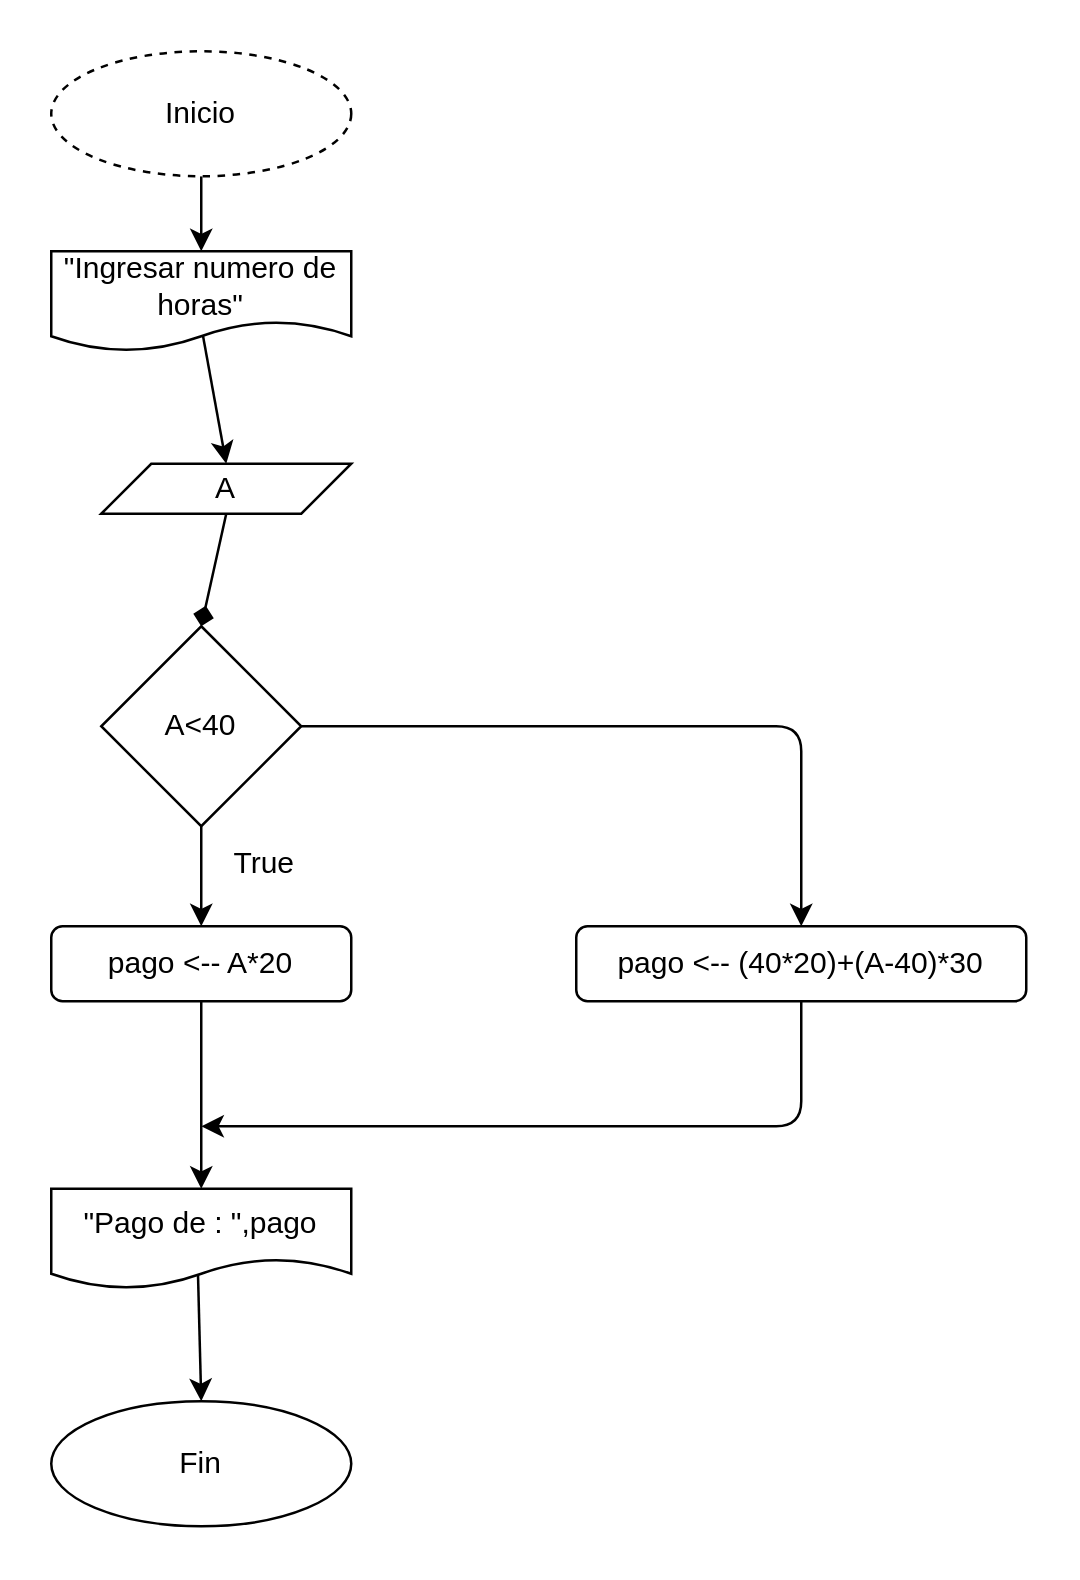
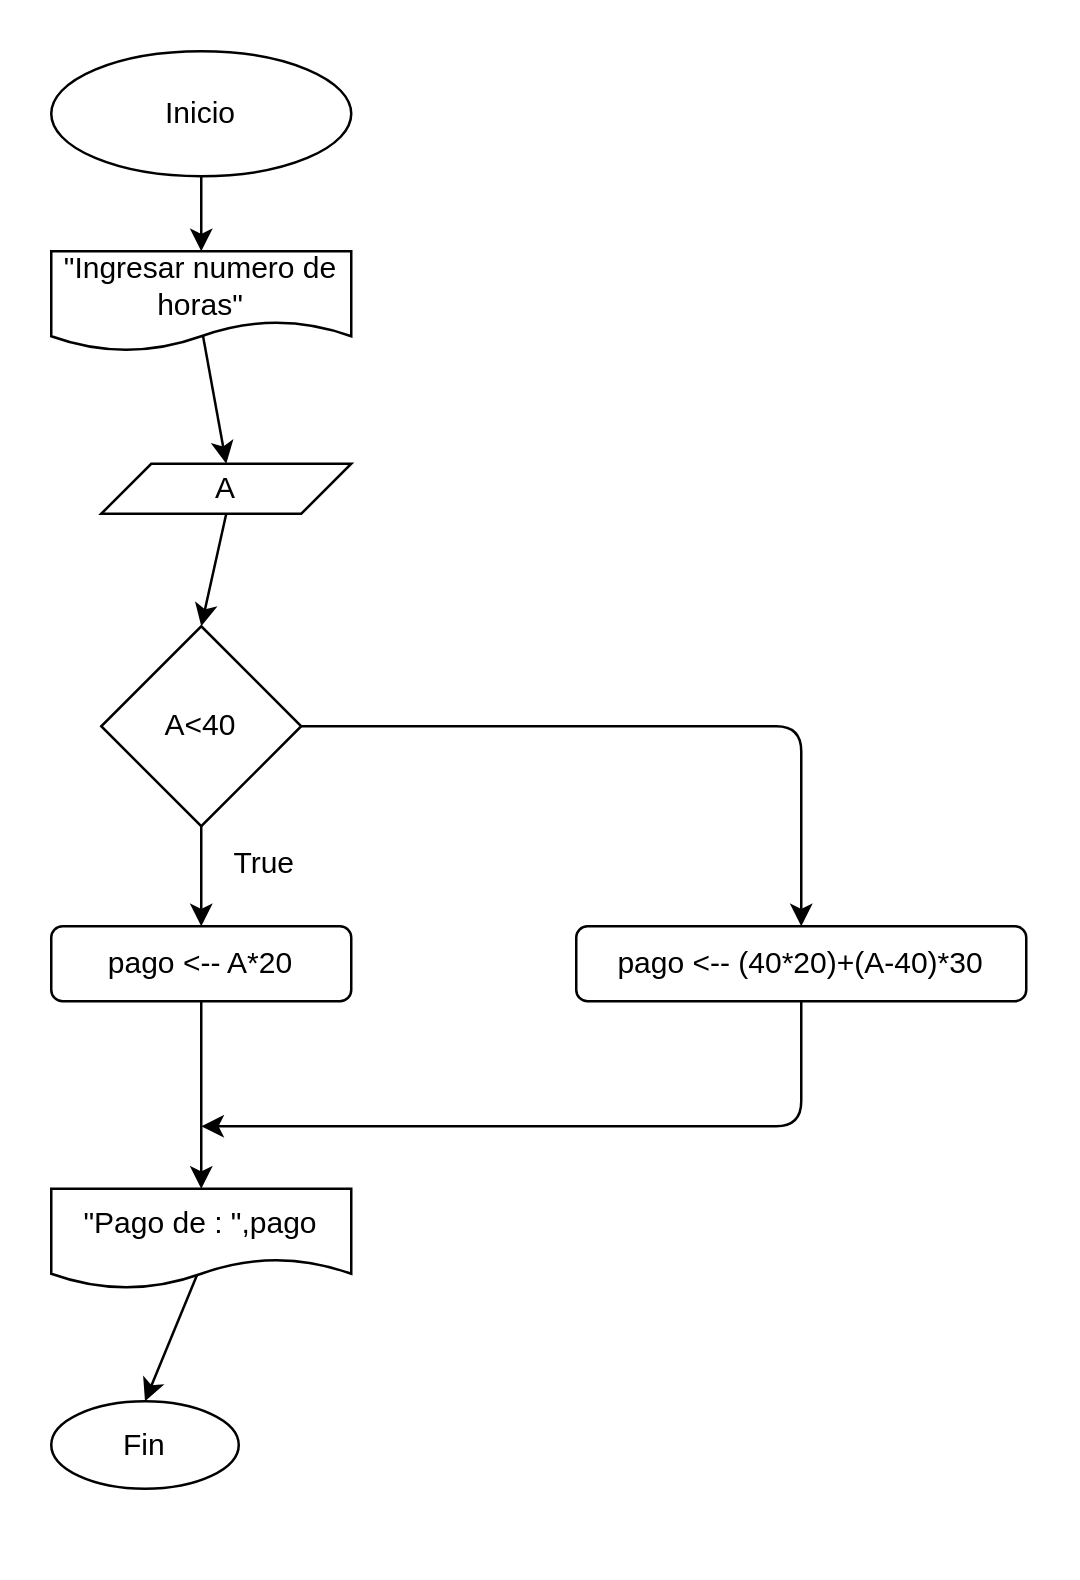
node "Inicio": style dashed -> solid
edge "A" -> "A<40": arrowhead diamond -> classic
node "Fin": size 300x125 -> 188x88
